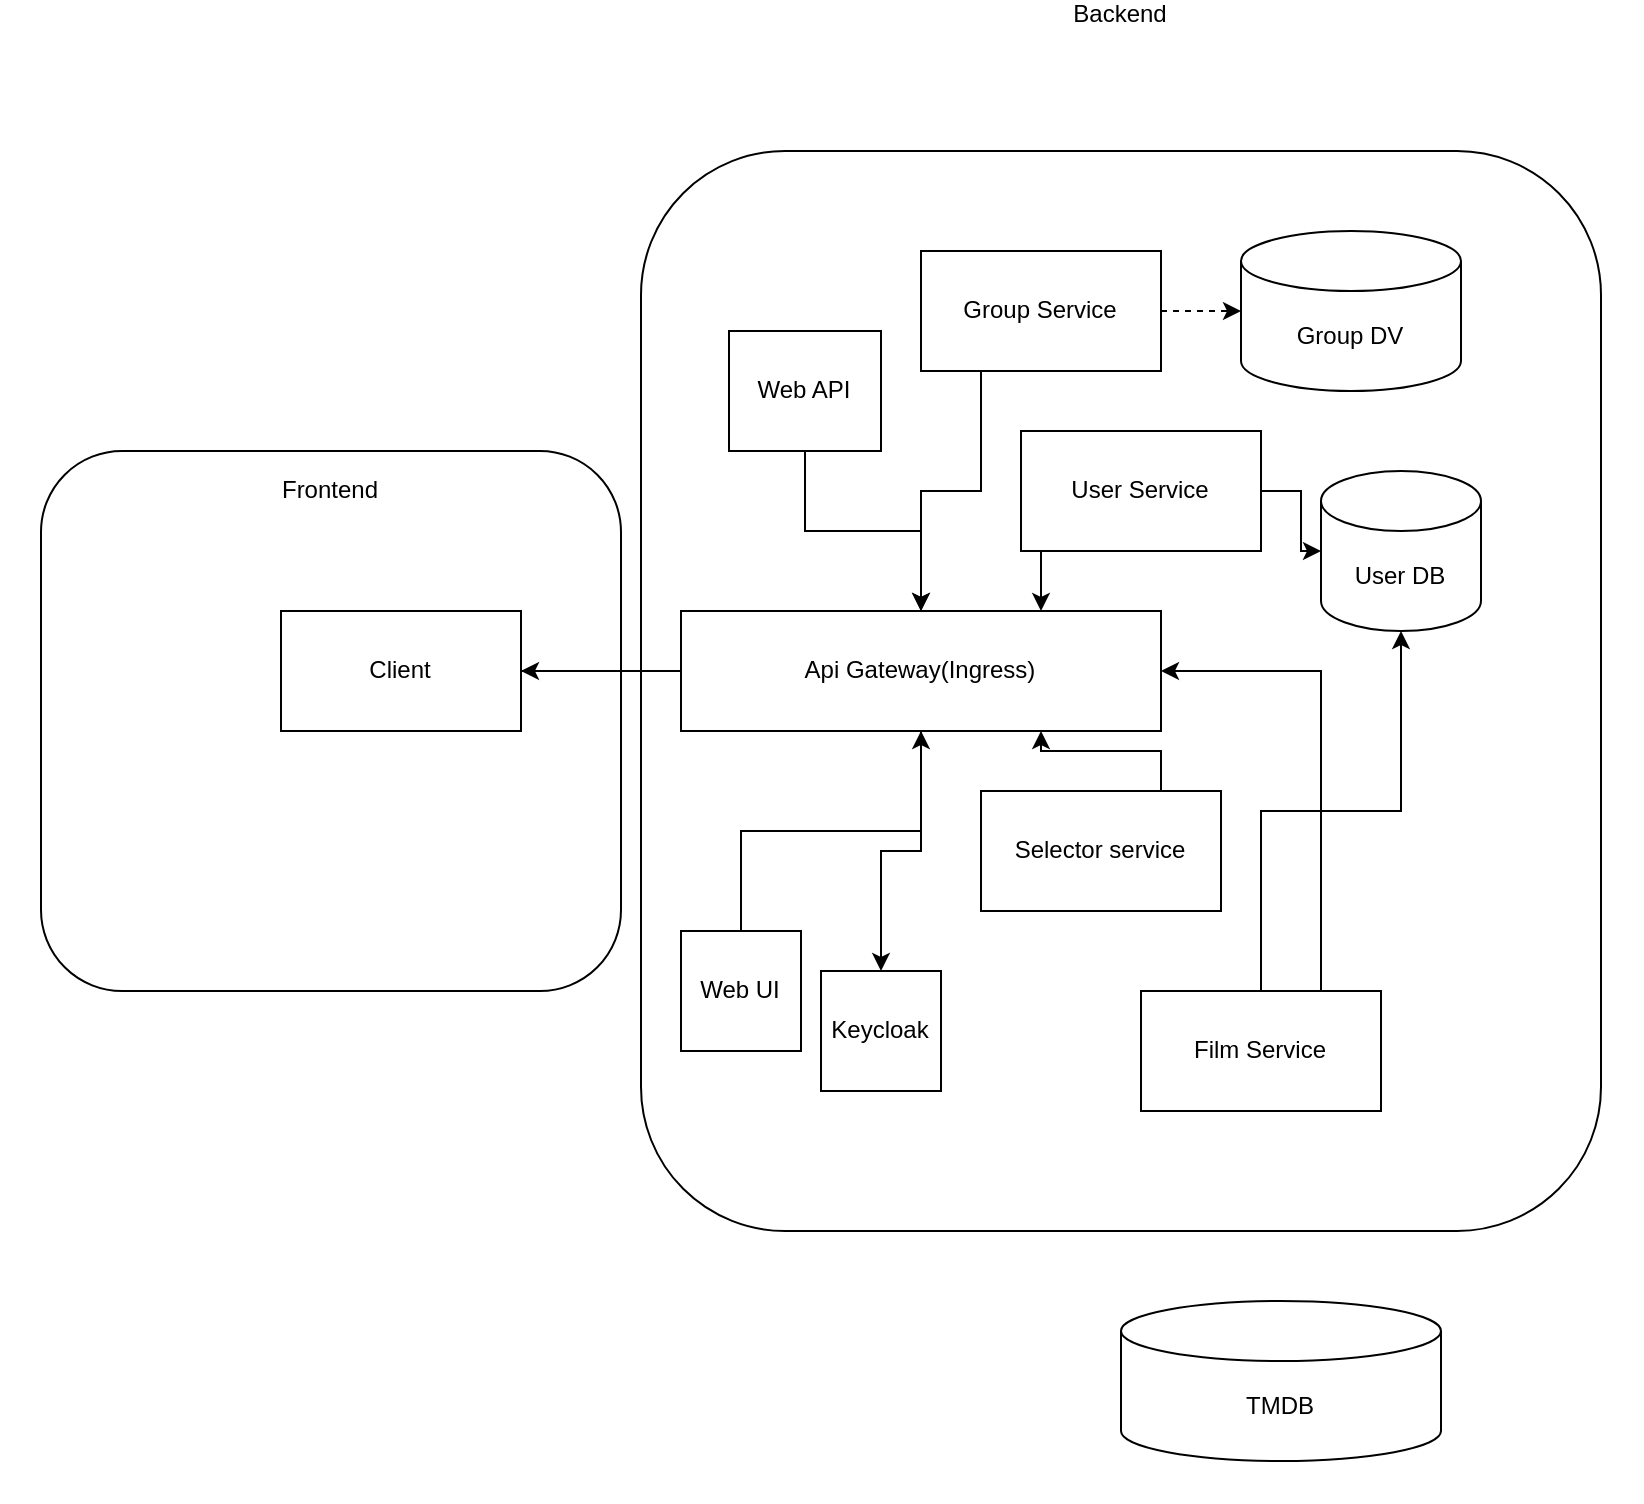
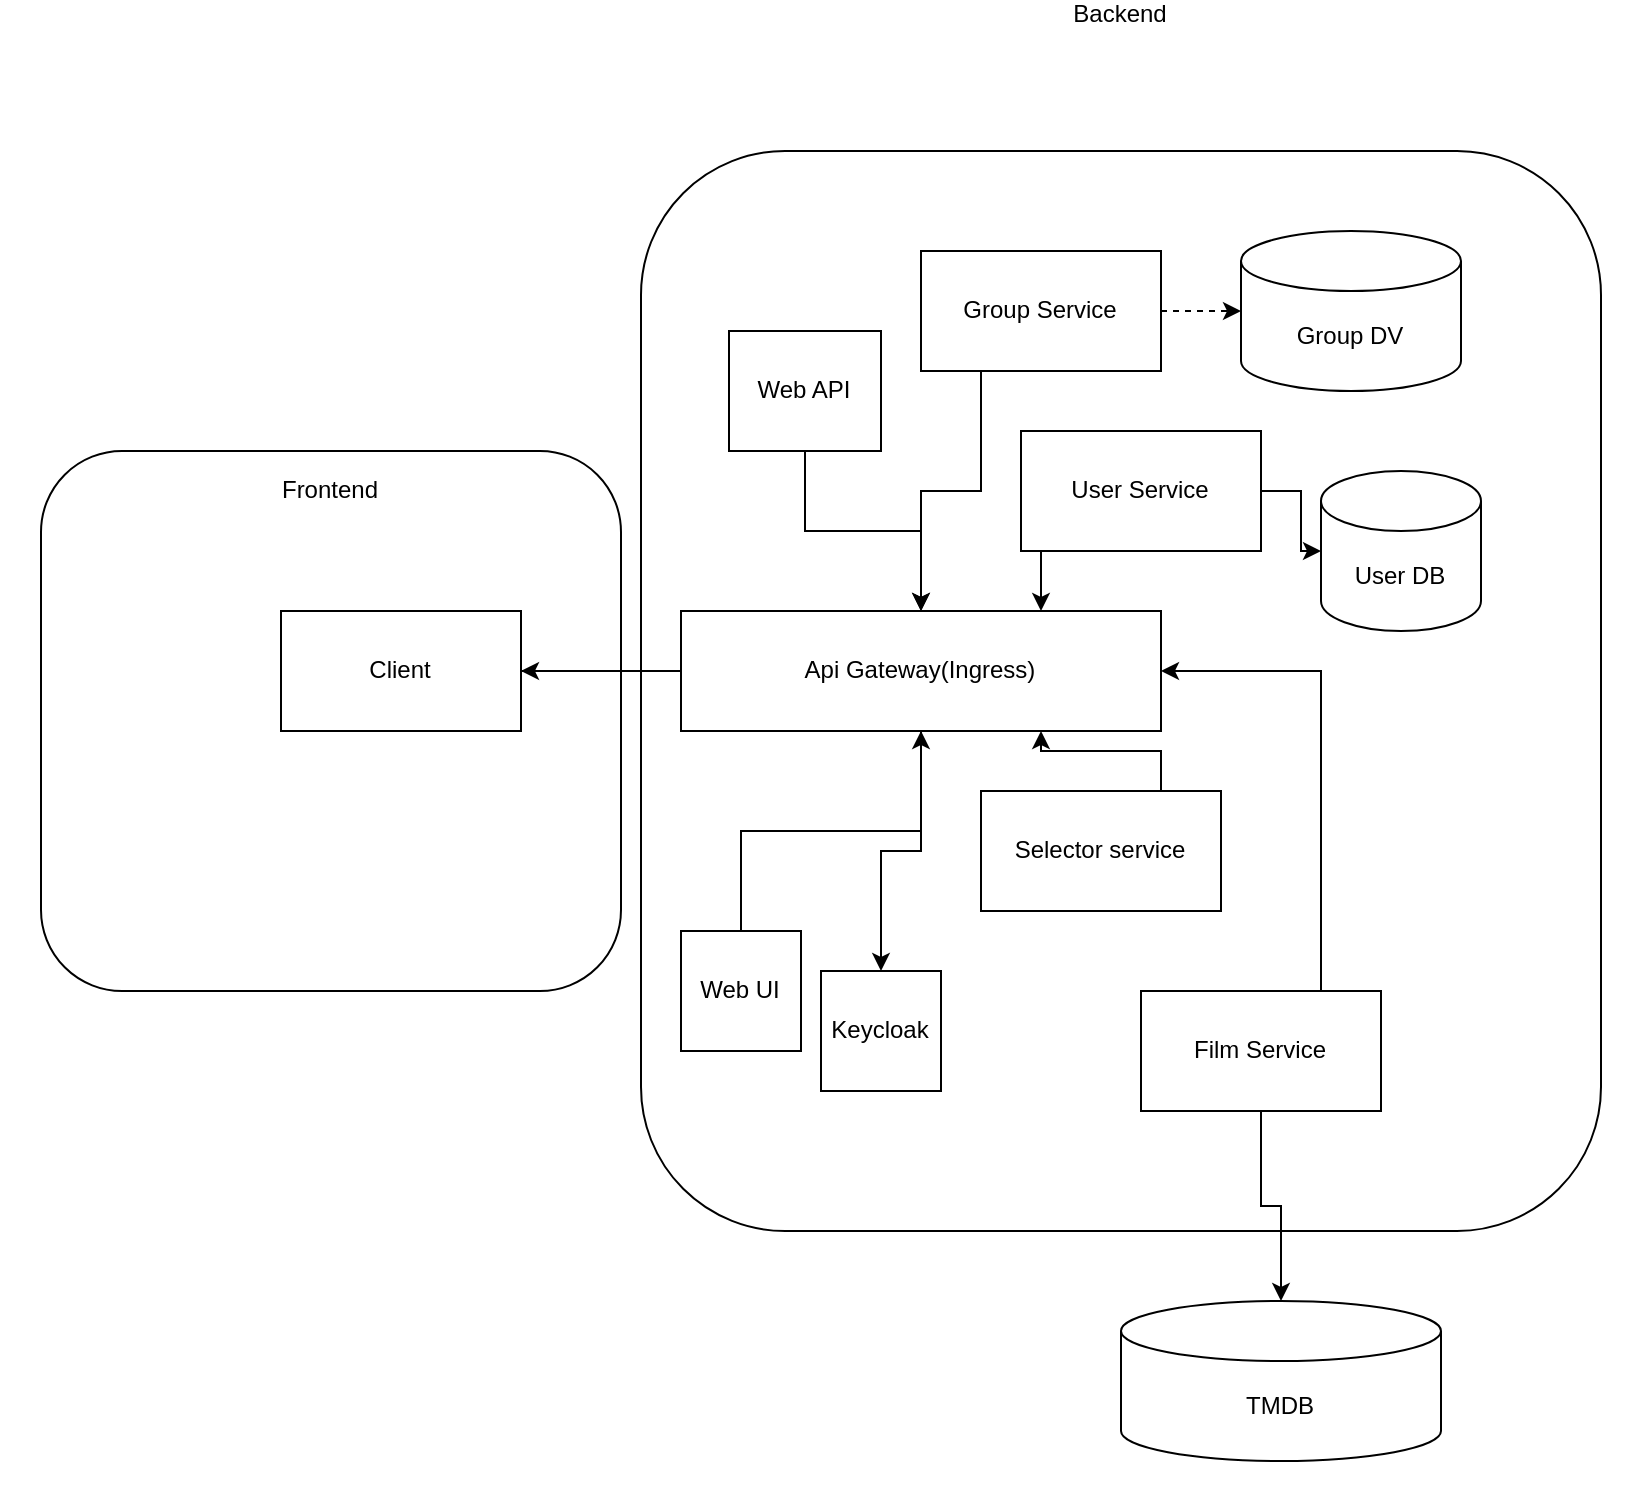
edge "Film Service" -> "User DB": now "Film Service" -> "TMDB"
